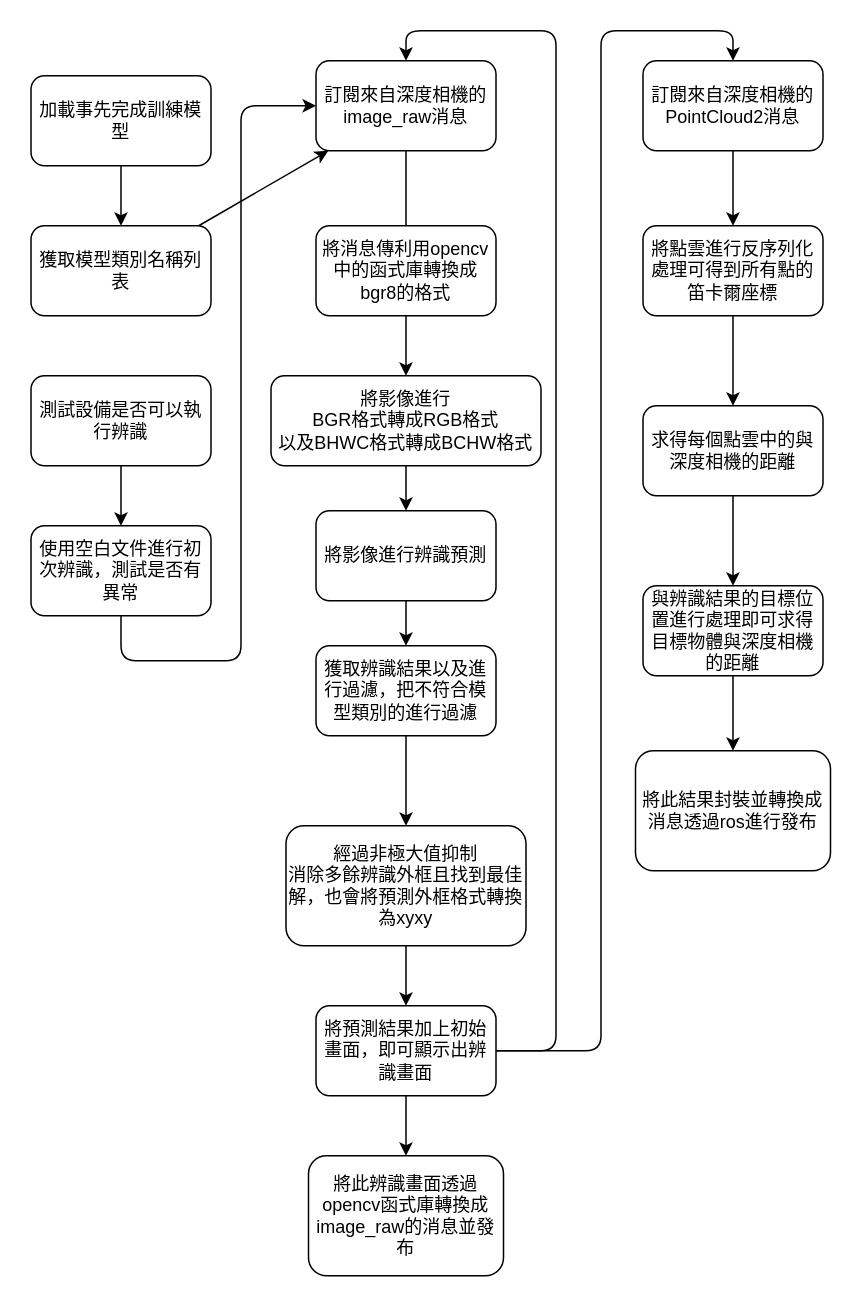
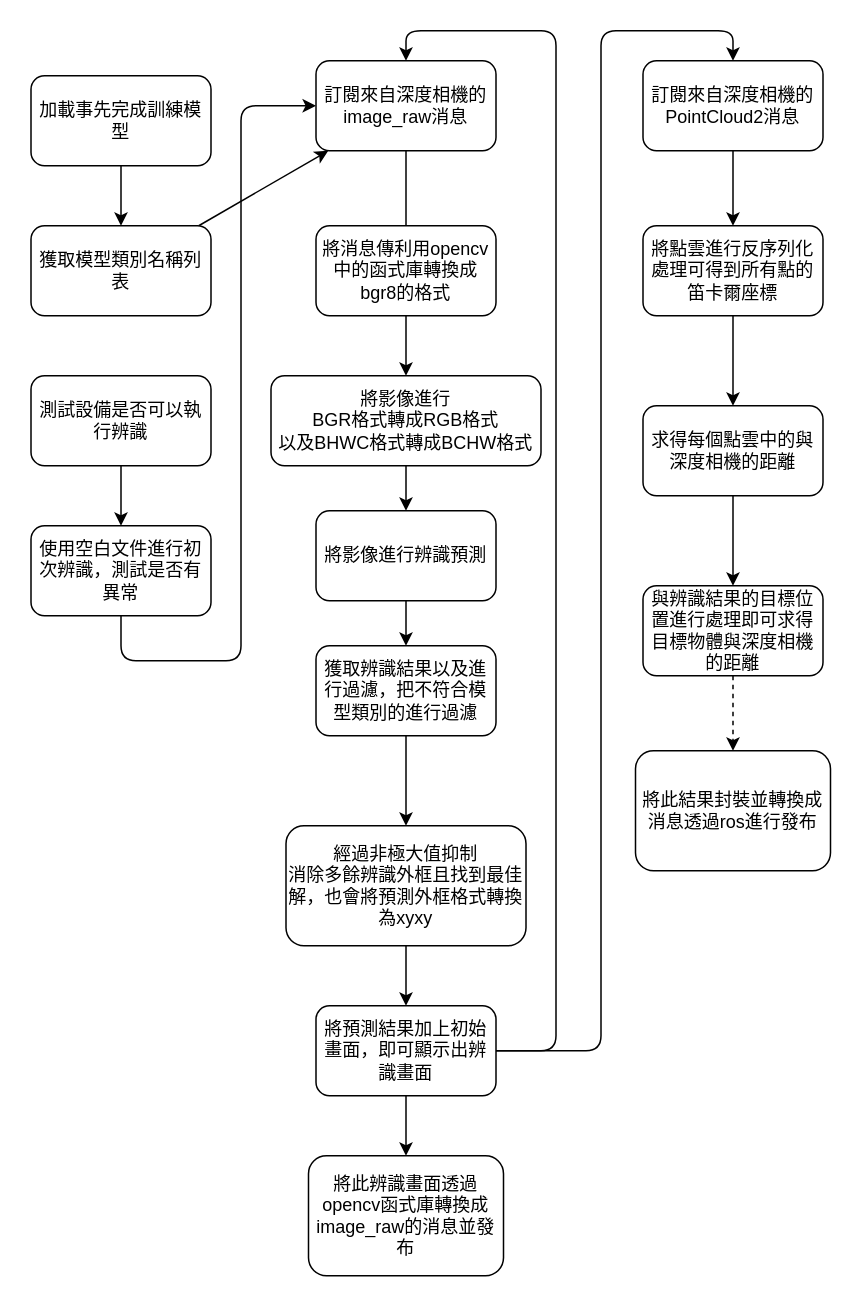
edge "與辨識結果的目標位置進行處理即可求得目標物體與深度相機的距離" -> "將此結果封裝並轉換成消息透過ros進行發布": style solid -> dashed
